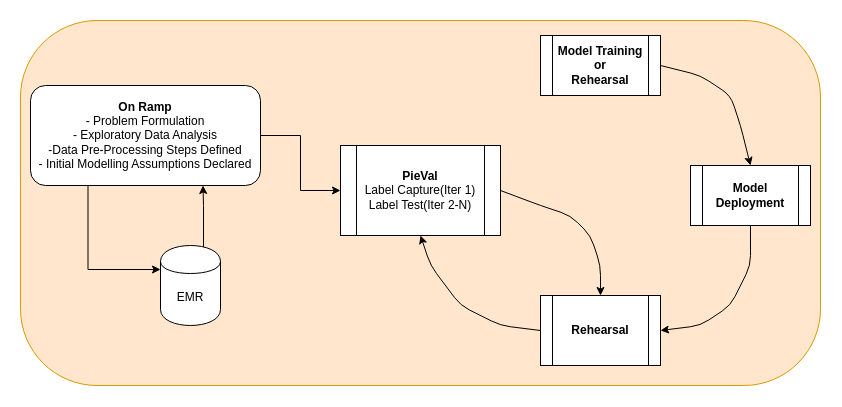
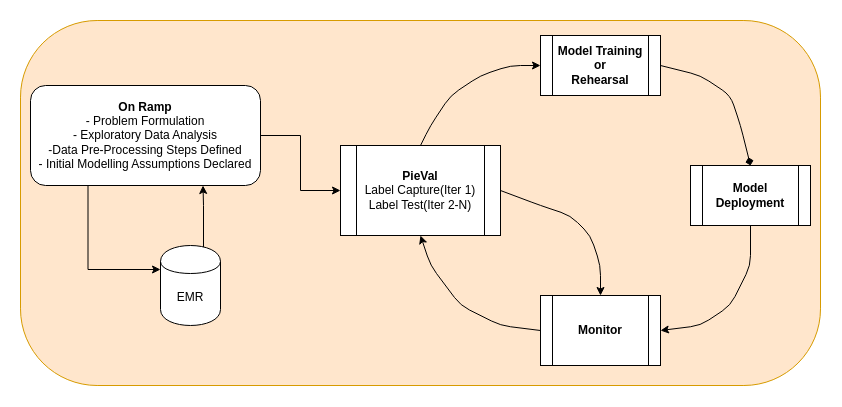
edge "PieVal Label Capture(Iter 1) Label Test(Iter 2-N)" -> "Model Training or Rehearsal": added
edge "Model Training or Rehearsal" -> "Model Deployment": arrowhead classic -> diamond
node "Rehearsal": label "Rehearsal" -> "Monitor"
